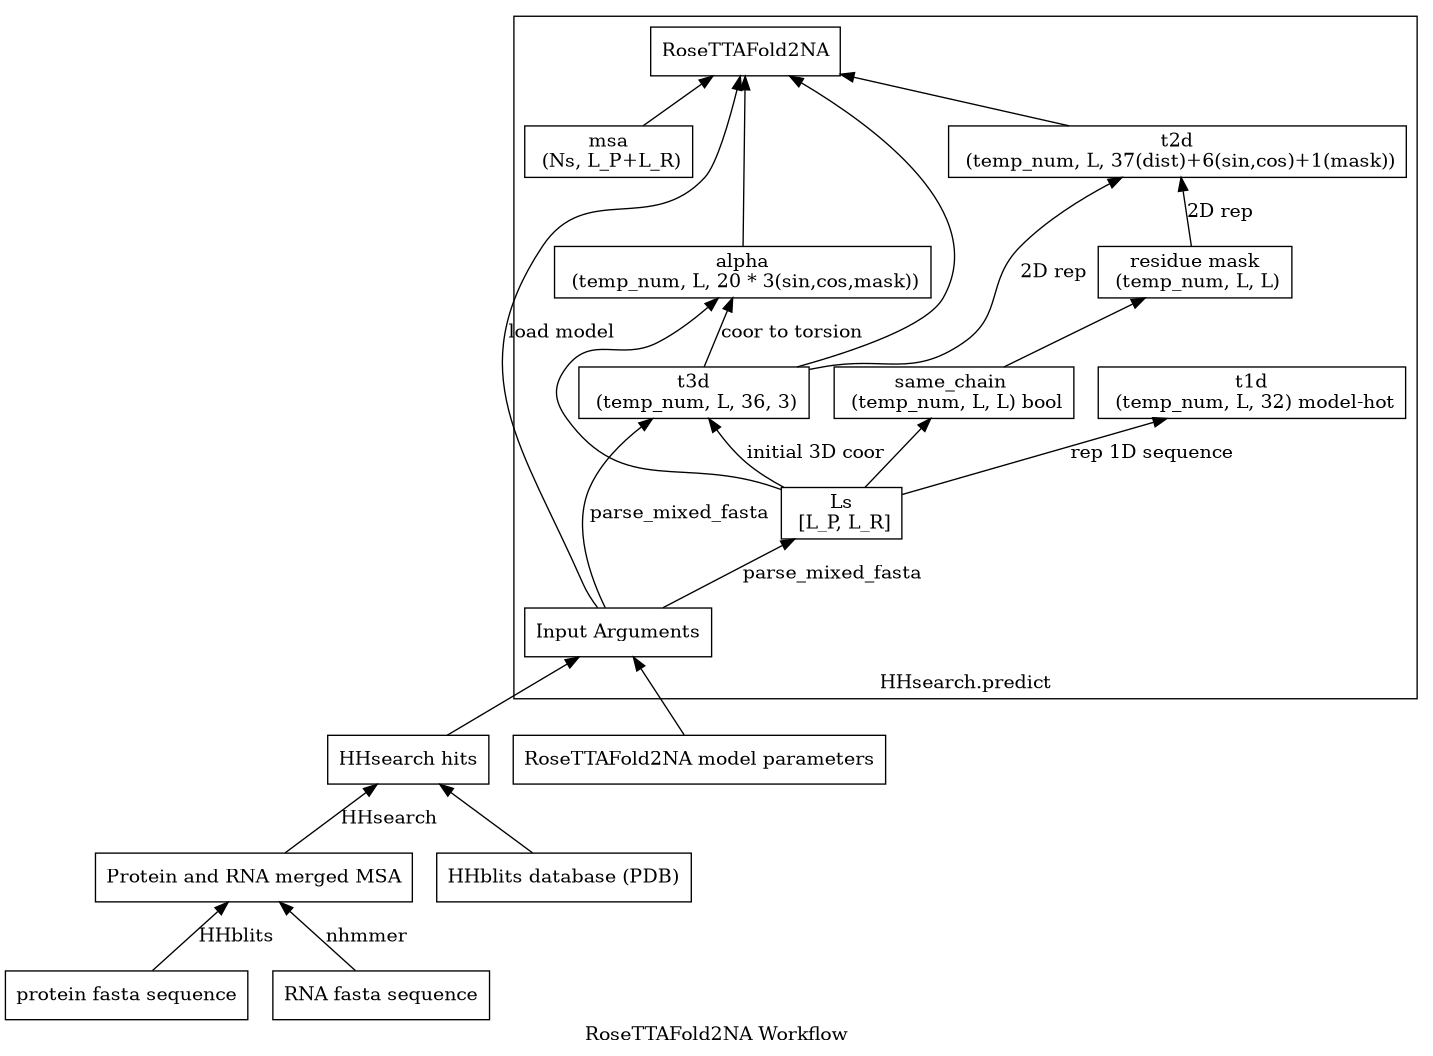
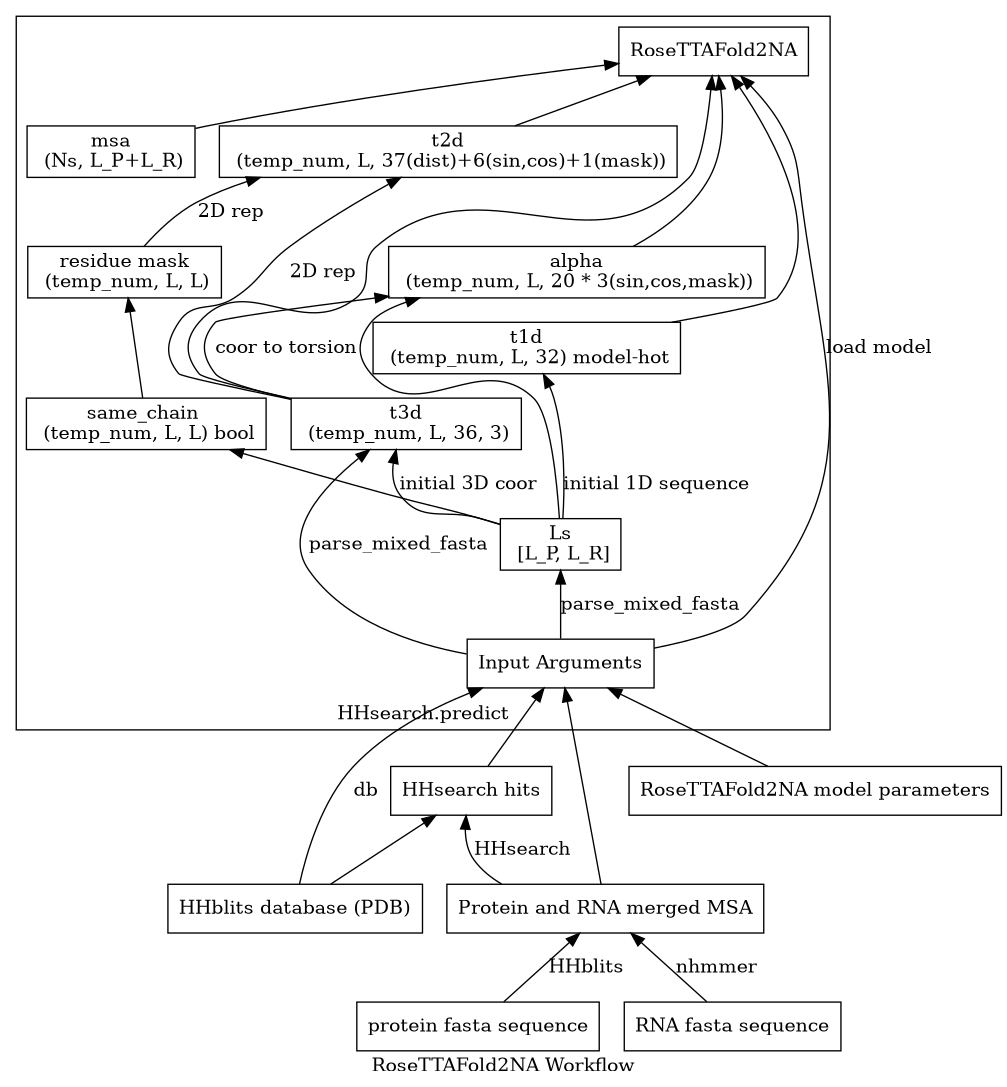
edge "t1d (temp_num, L, 32) model-hot" -> "RoseTTAFold2NA": added
edge "Ls [L_P, L_R]" -> "t1d (temp_num, L, 32) model-hot": label "rep 1D sequence" -> "initial 1D sequence"
edge "HHblits database (PDB)" -> "Input Arguments": added, label "db"
edge "Protein and RNA merged MSA" -> "Input Arguments": added
